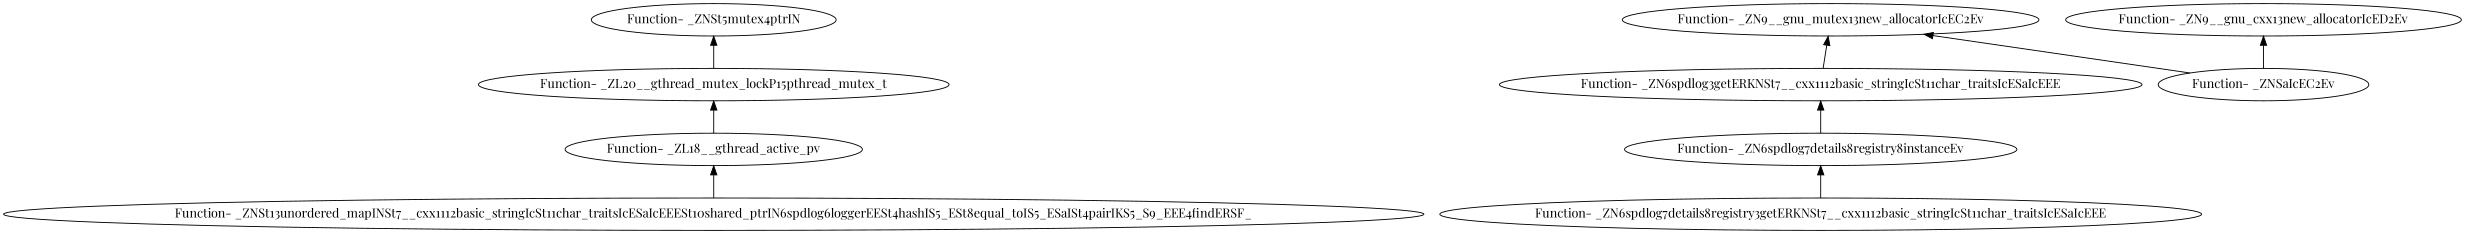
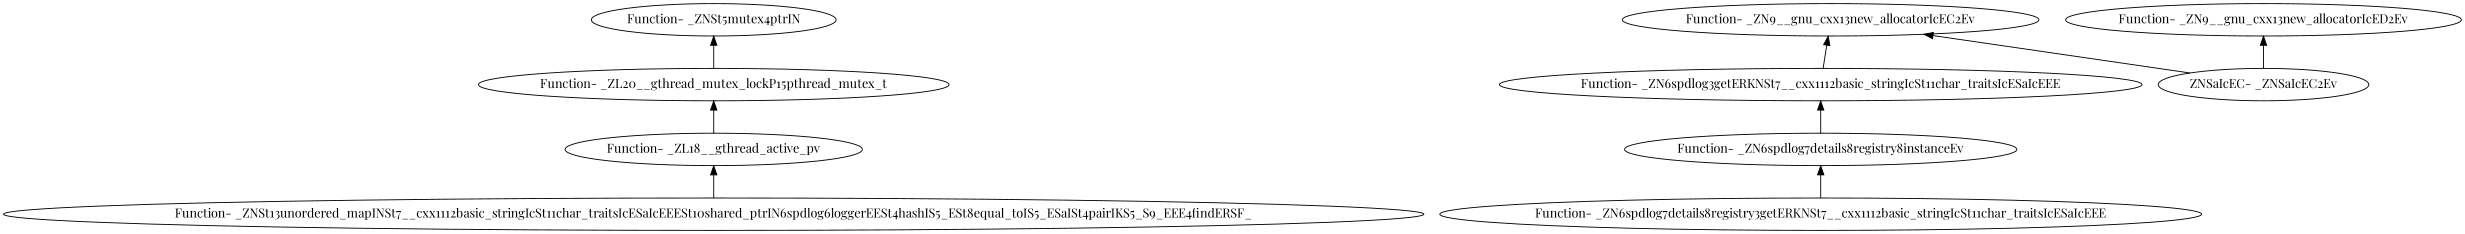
node "Function- _ZN9__gnu_mutex13new_allocatorIcEC2Ev": label "Function- _ZN9__gnu_mutex13new_allocatorIcEC2Ev" -> "Function- _ZN9__gnu_cxx13new_allocatorIcEC2Ev"
node "Function- _ZNSaIcEC2Ev": label "Function- _ZNSaIcEC2Ev" -> "ZNSaIcEC- _ZNSaIcEC2Ev"
